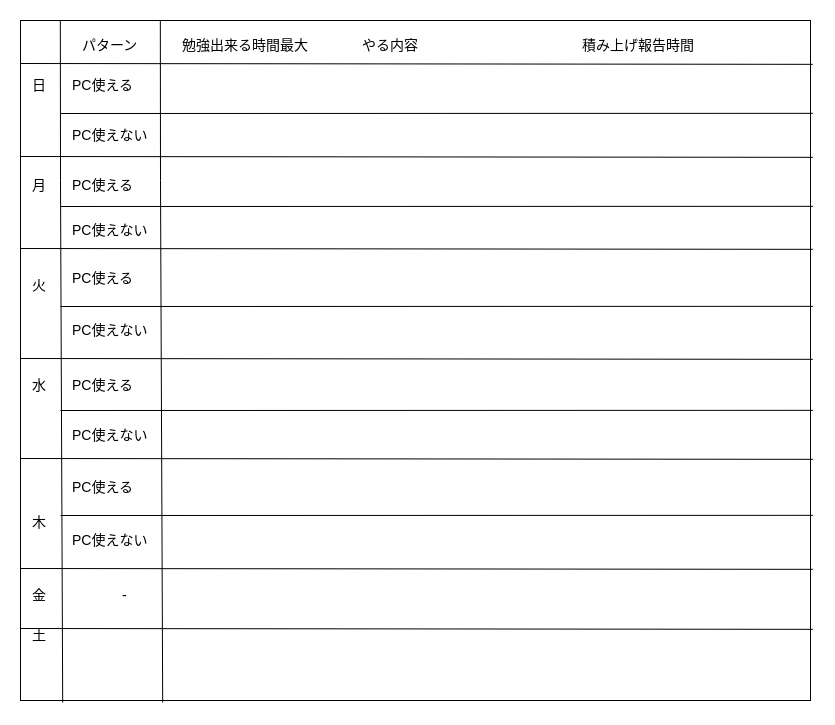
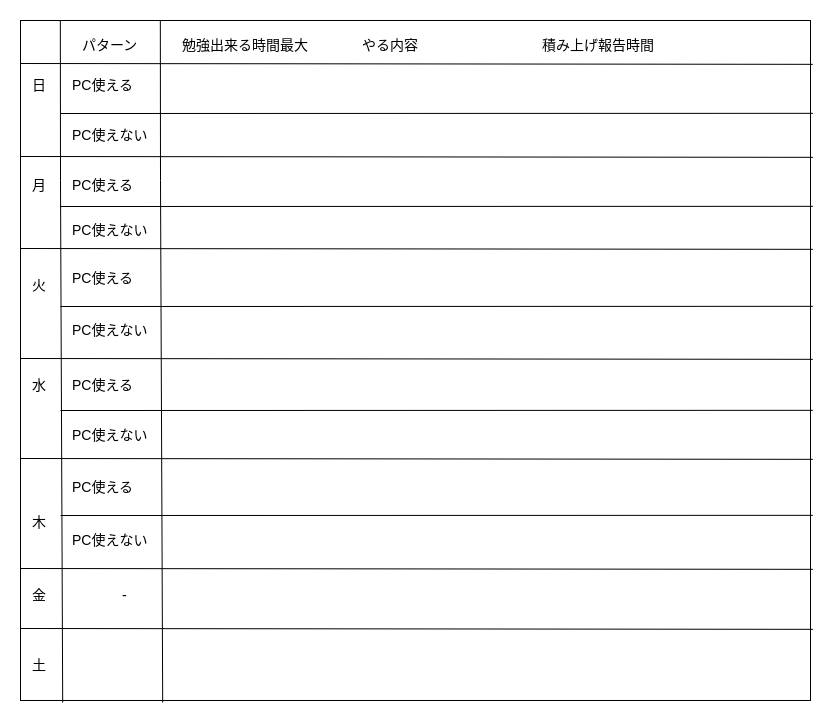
node "積み上げ報告時間": moved (666, 46) -> (626, 46)
node "土": moved (76, 636) -> (76, 666)
